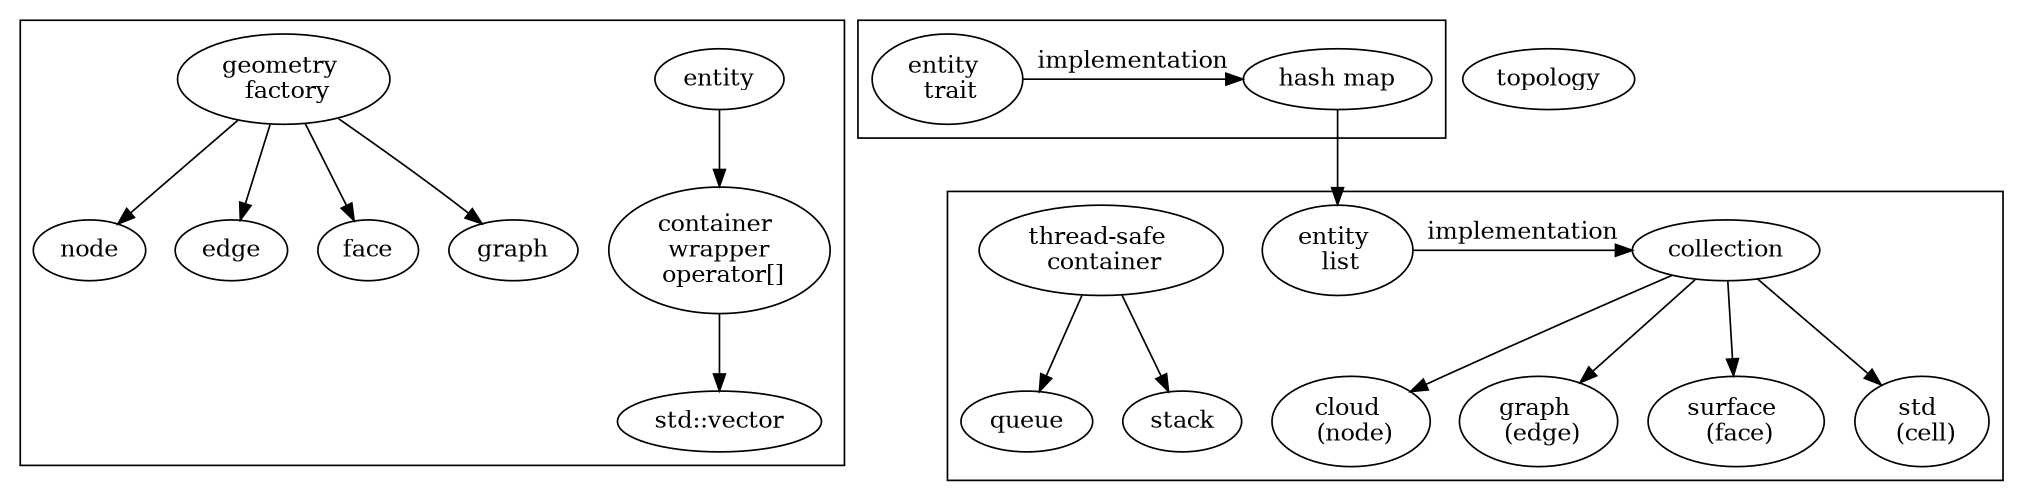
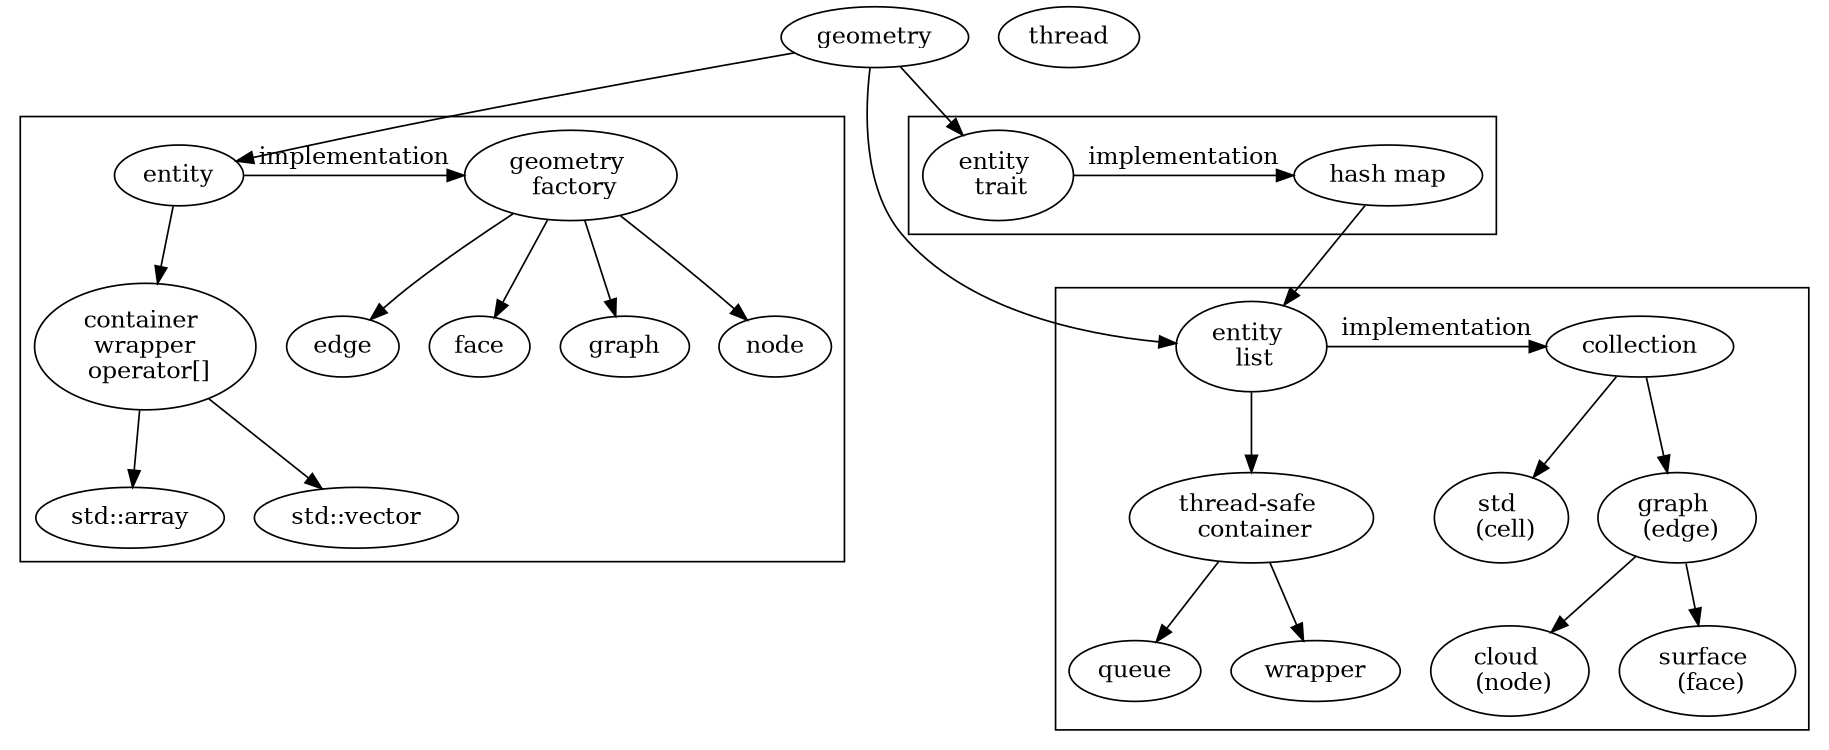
node "geometry": added
node "topology": label "topology" -> "thread"
edge "entity" -> "geometry factory": added, label "implementation"
edge "collection" -> "surface (face)": now "graph (edge)" -> "surface (face)"
edge "collection" -> "cloud (node)": now "graph (edge)" -> "cloud (node)"
node "stack": label "stack" -> "wrapper"
edge "entity list" -> "thread-safe container": added
node "std::array": added
